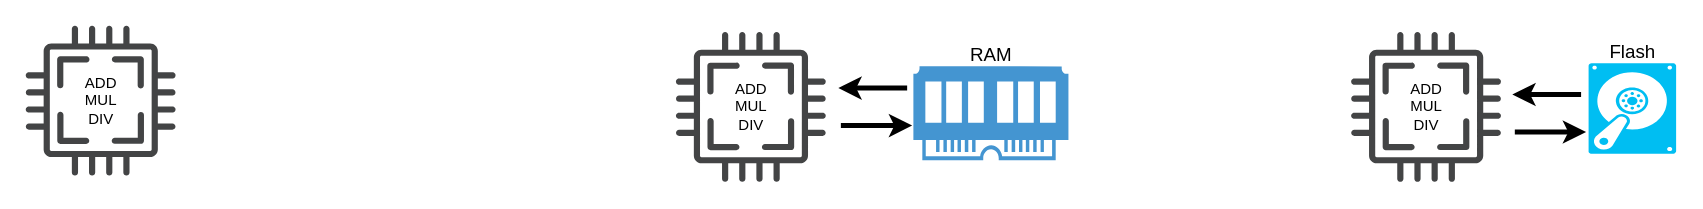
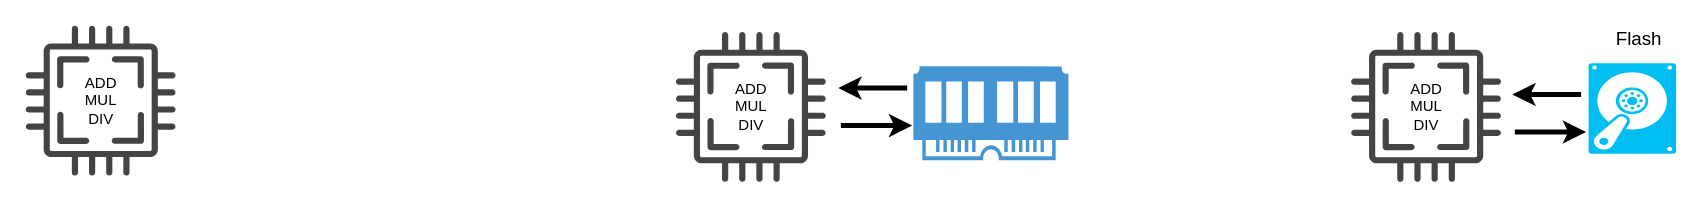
node "Flash": moved (1632, 51) -> (1638, 38)
node "RAM": removed
